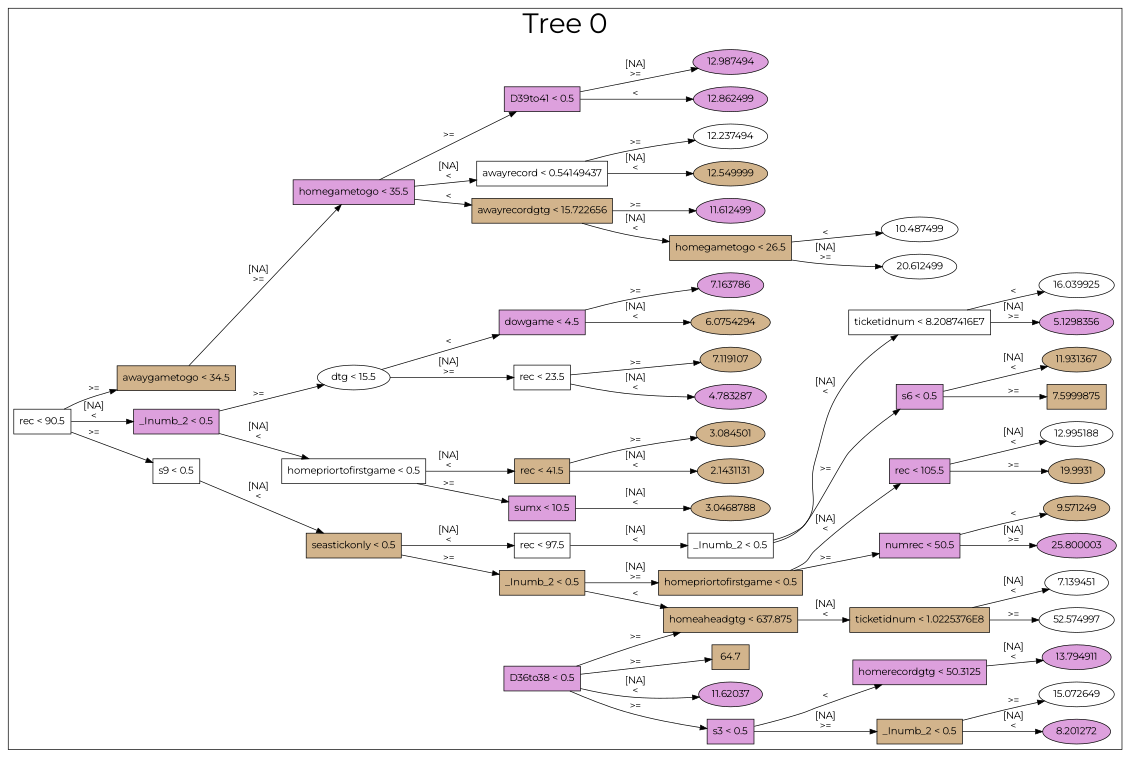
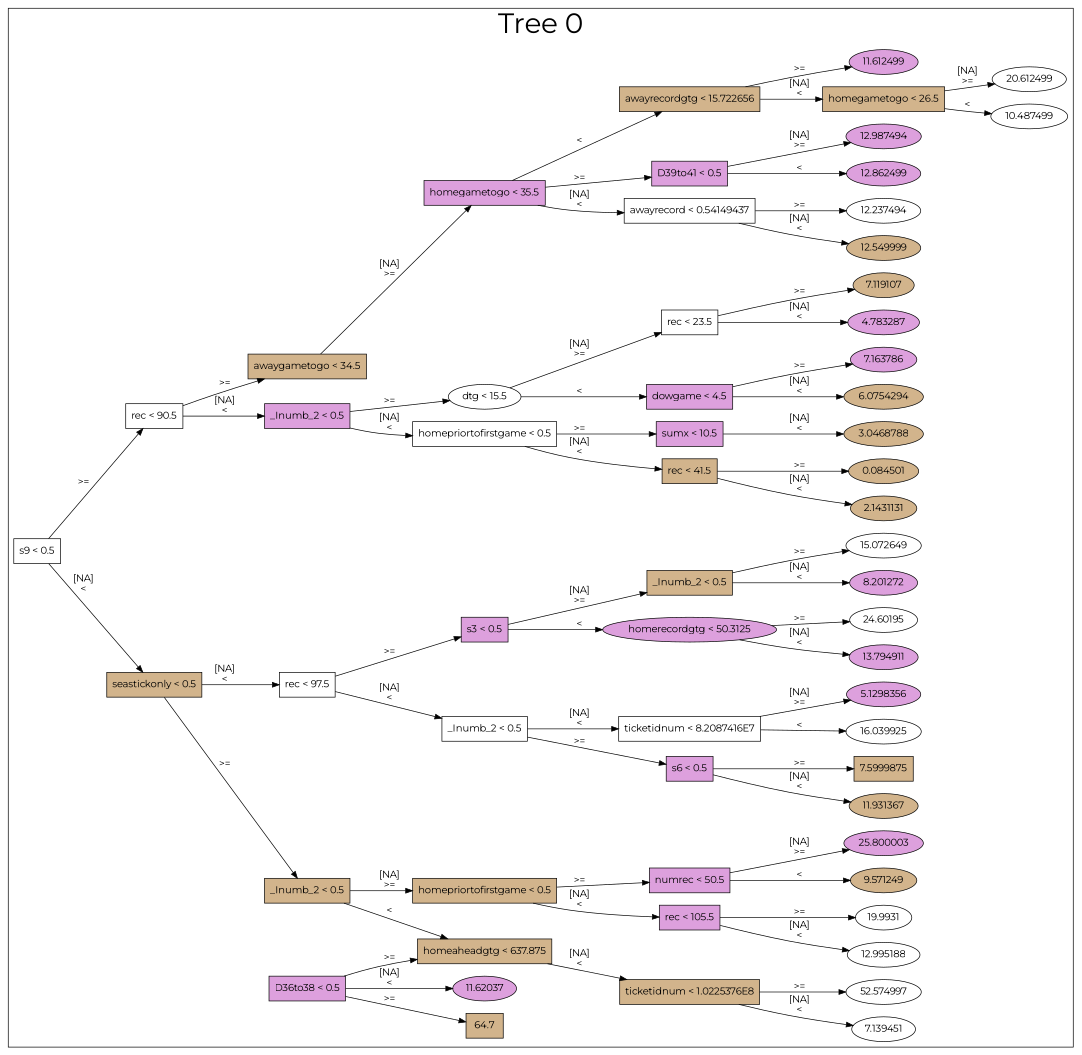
node "3.084501": label "3.084501" -> "0.084501"
edge "rec < 90.5" -> "s9 < 0.5": reversed
node "19.9931": fillcolor tan -> white
node "24.60195": added
node "homerecordgtg < 50.3125": shape box -> ellipse
edge "D36to38 < 0.5" -> "s3 < 0.5": now "rec < 97.5" -> "s3 < 0.5"
